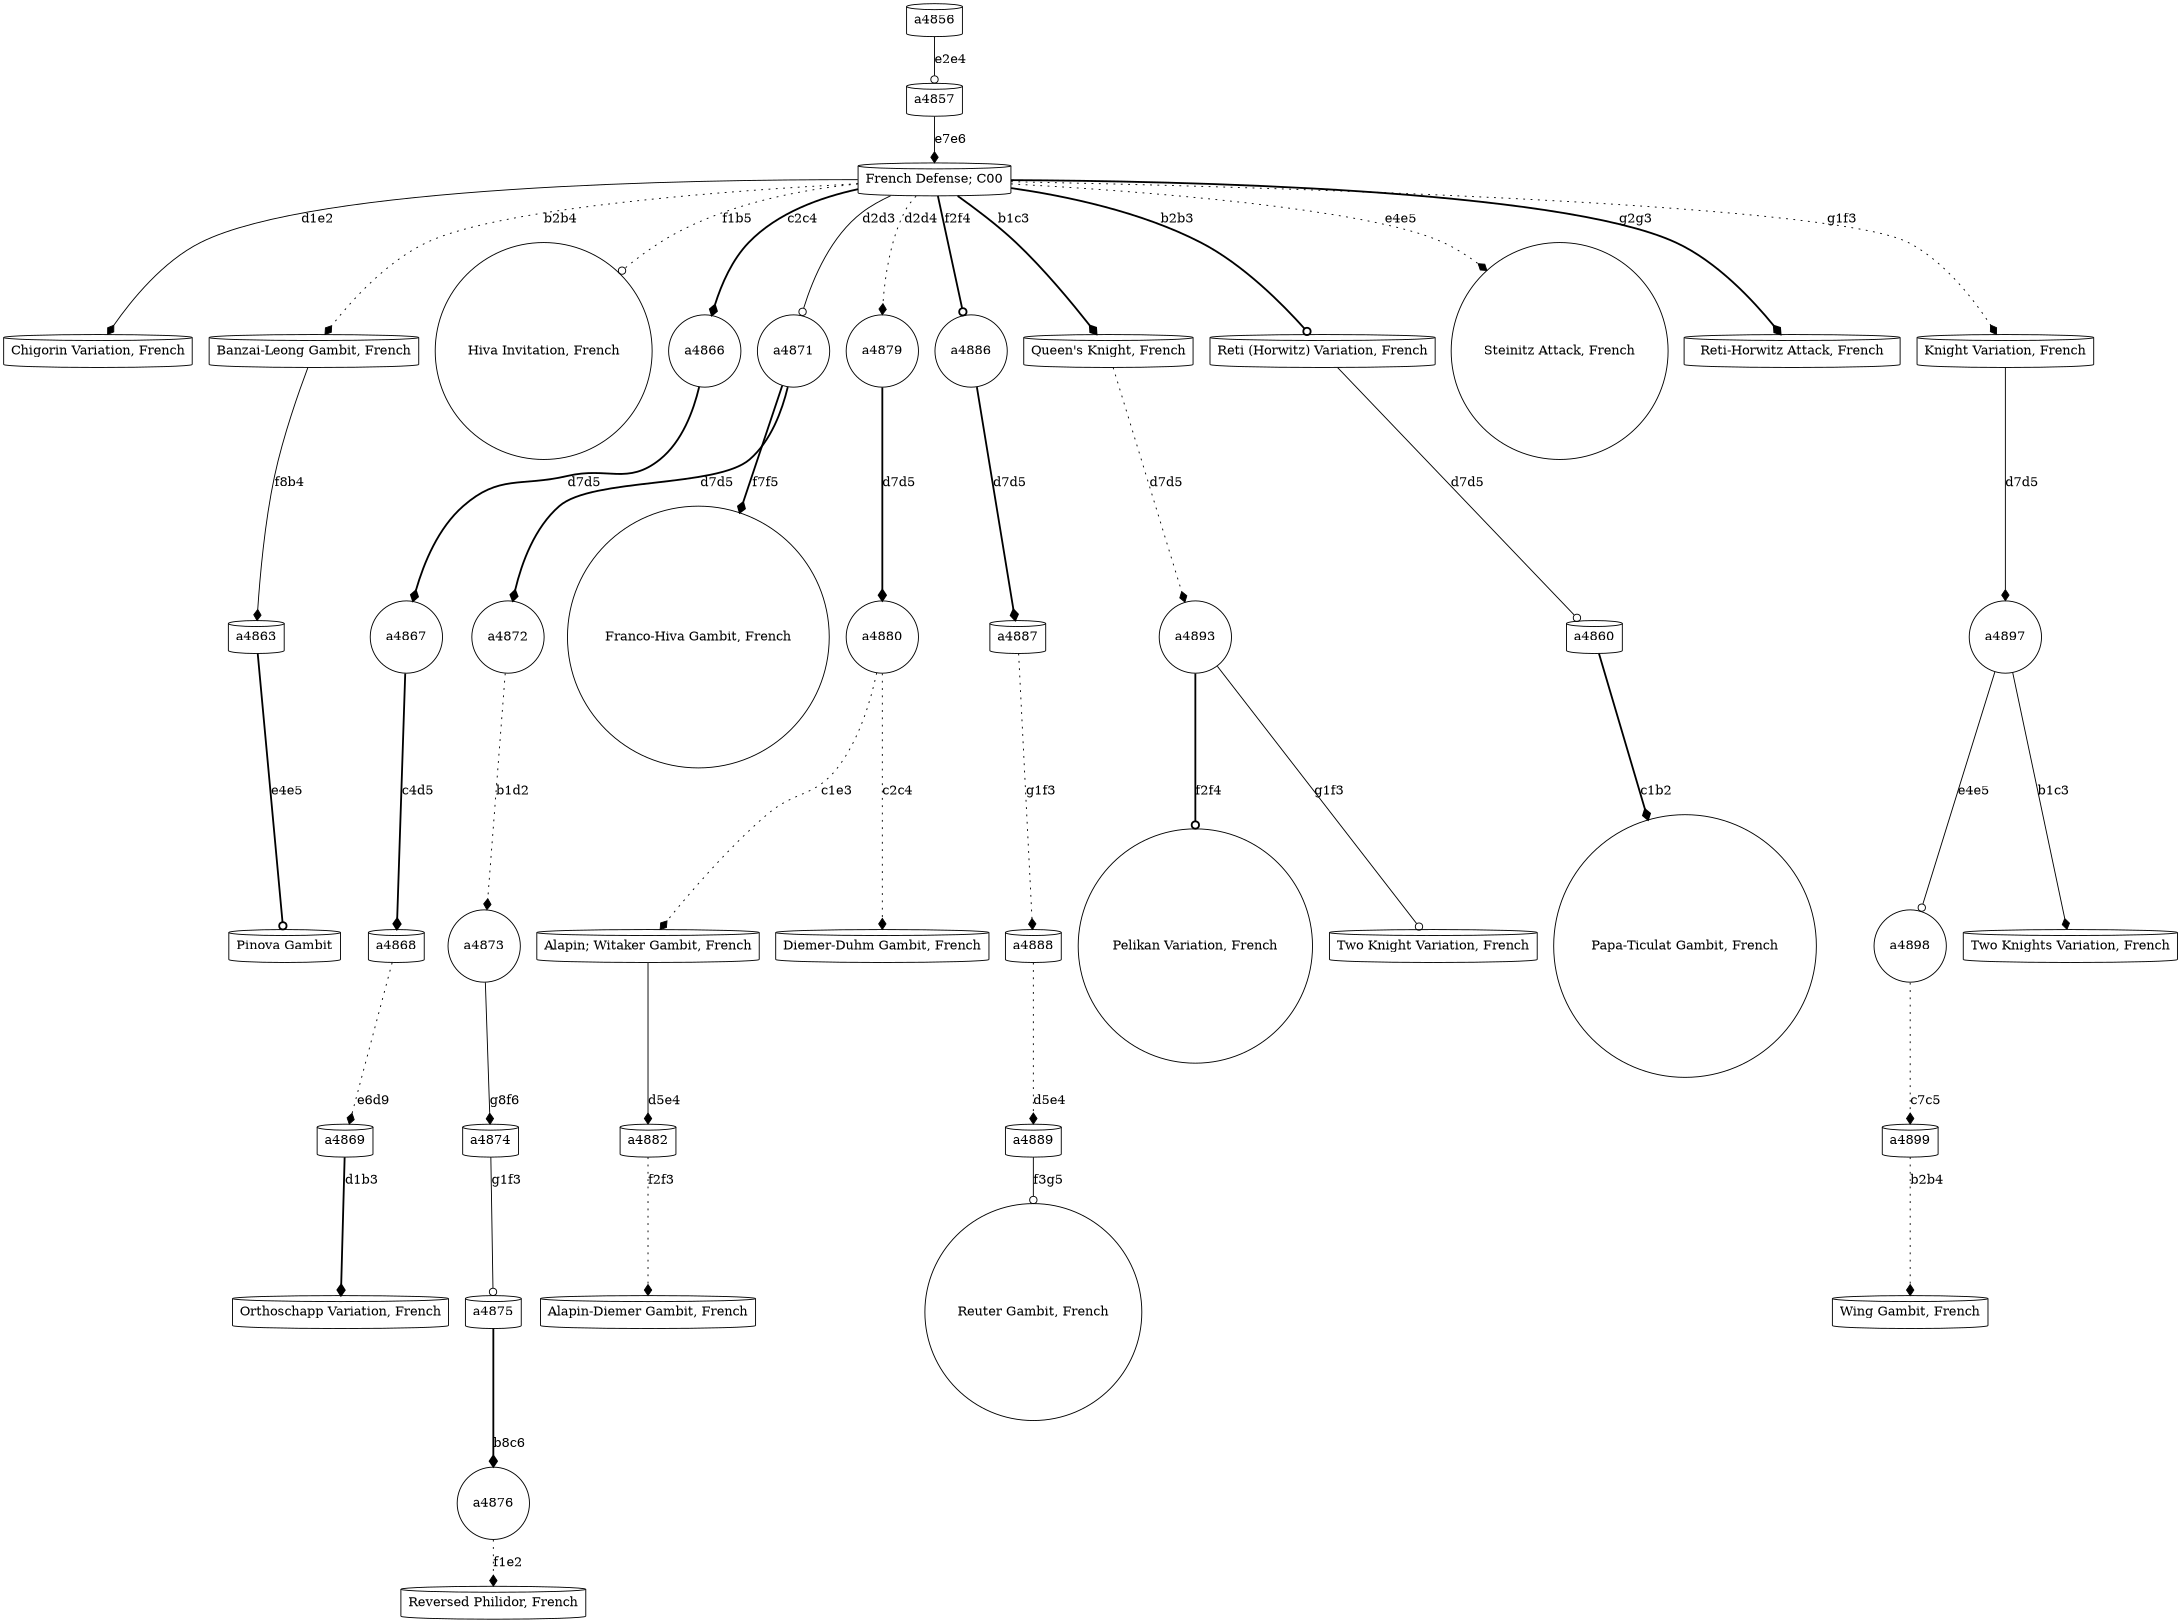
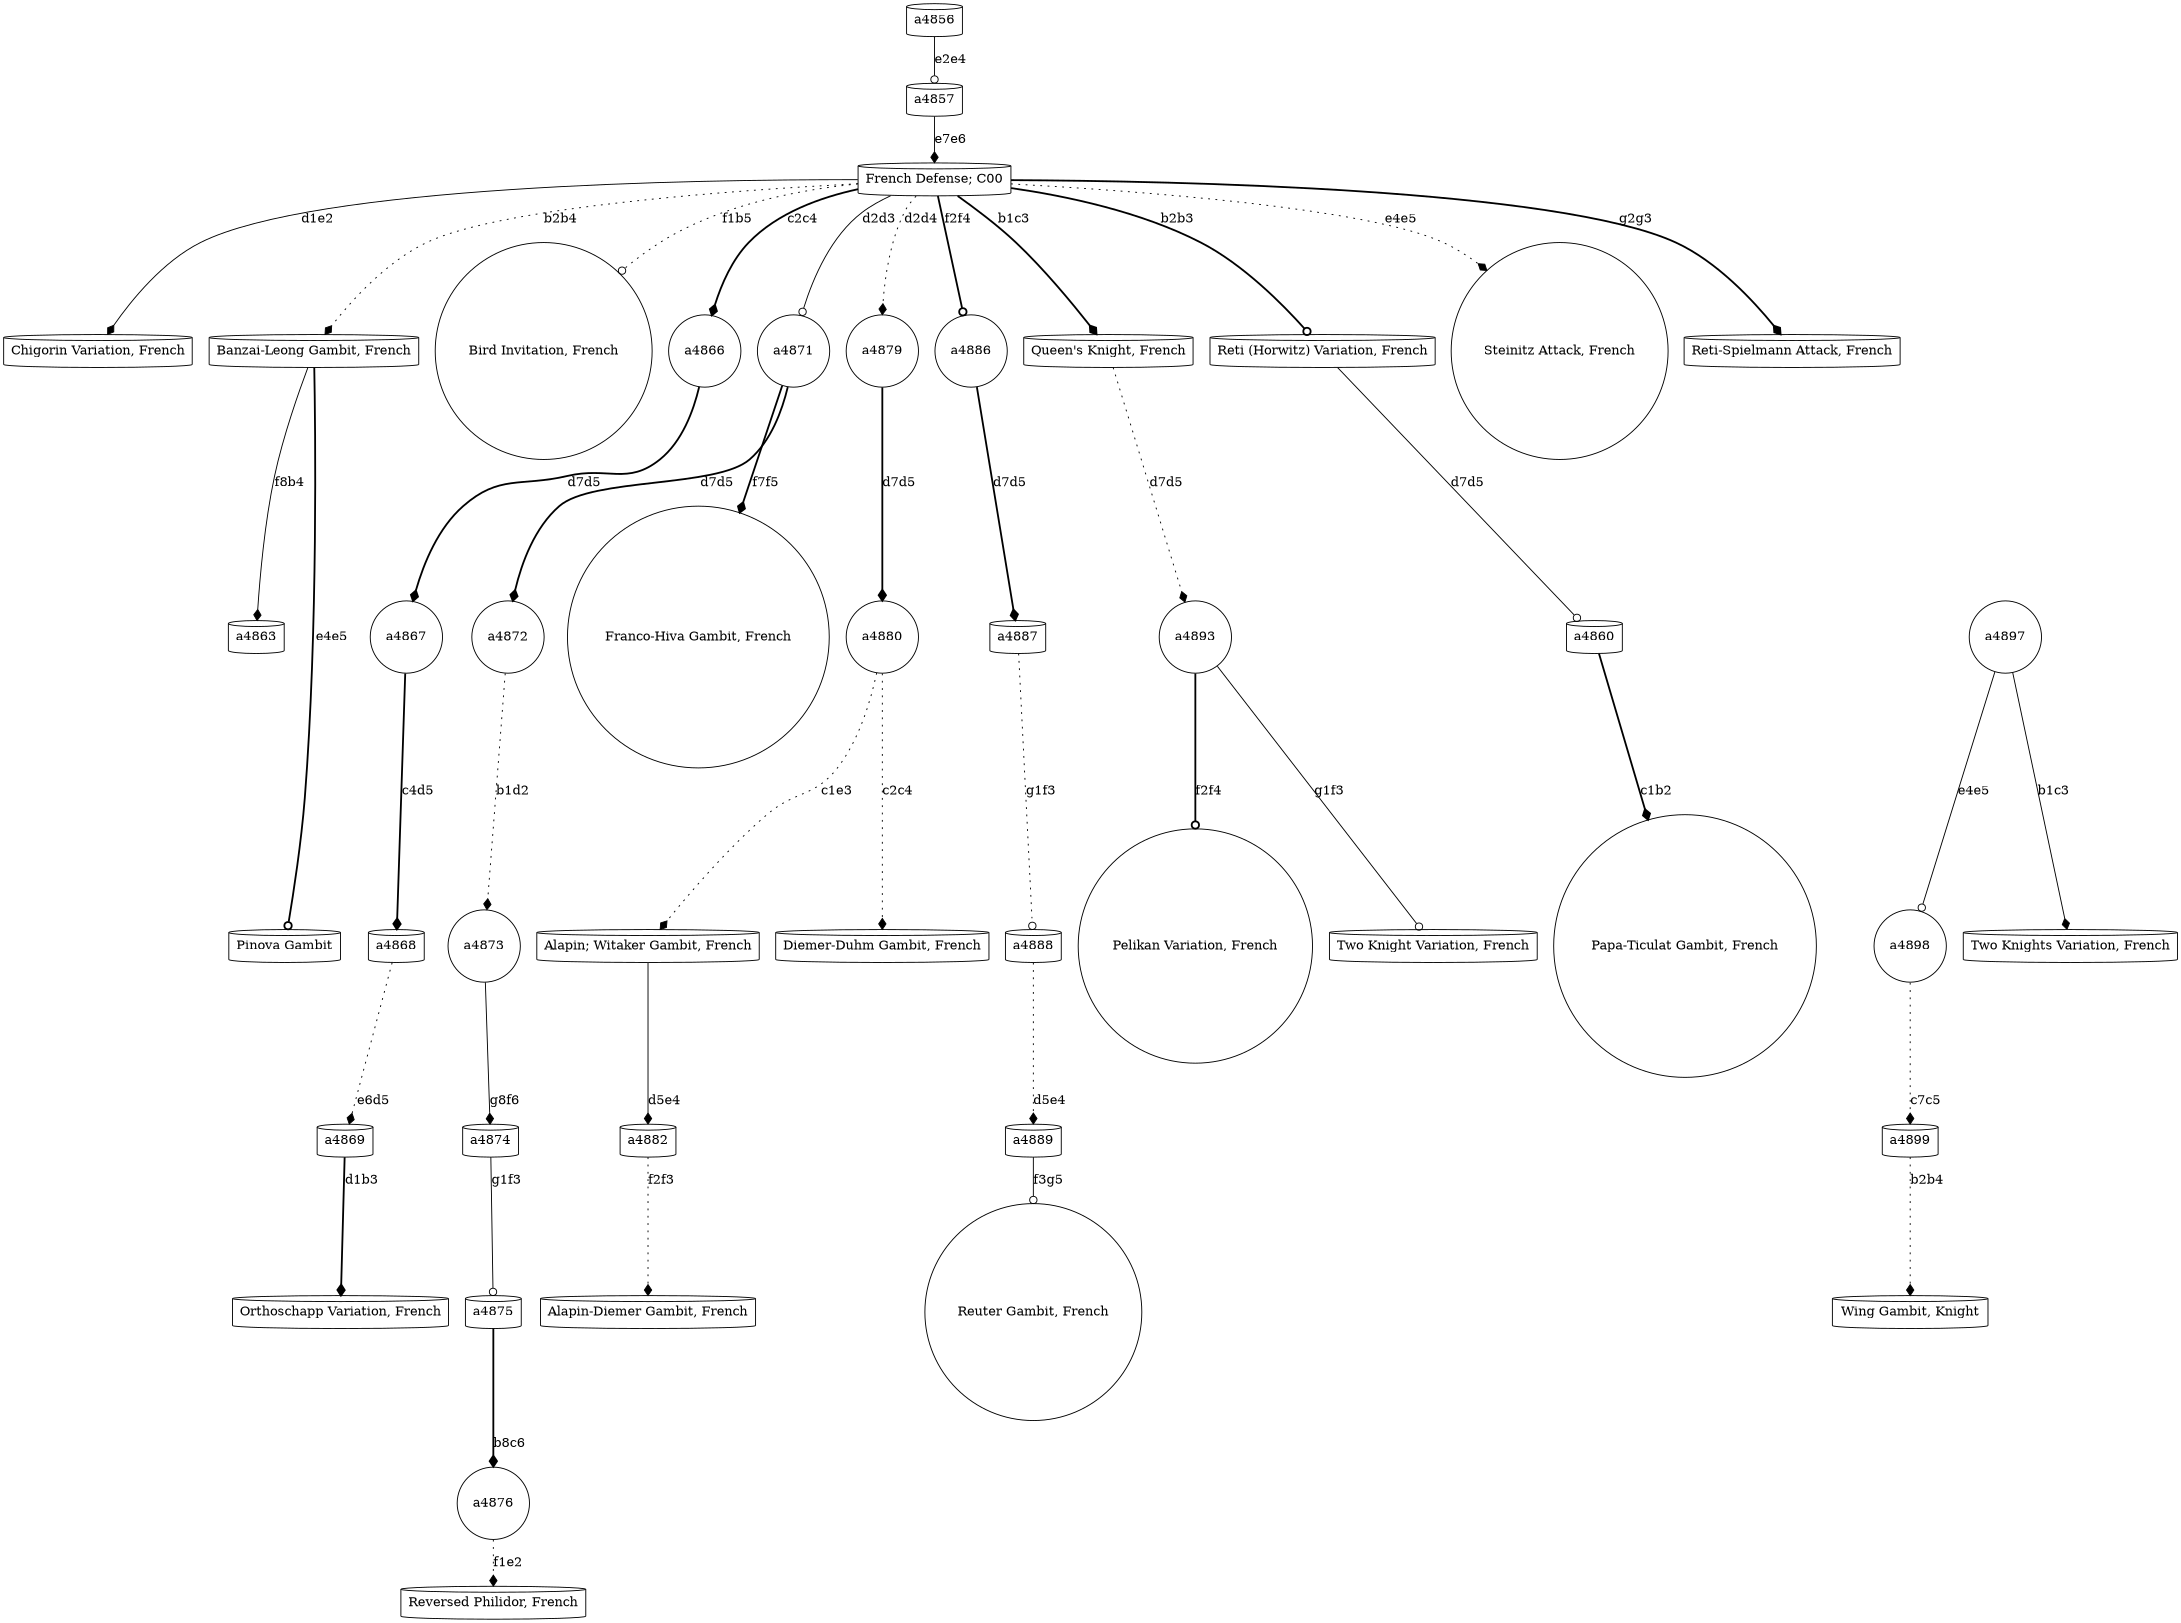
node "Hiva Invitation, French": label "Hiva Invitation, French" -> "Bird Invitation, French"
node "Reti-Horwitz Attack, French": label "Reti-Horwitz Attack, French" -> "Reti-Spielmann Attack, French"
node "Knight Variation, French": removed
edge "a4887" -> "a4888": arrowhead diamond -> odot
edge "a4863" -> "Pinova Gambit": now "Banzai-Leong Gambit, French" -> "Pinova Gambit"
edge "a4868" -> "a4869": label "e6d9" -> "e6d5"
node "Wing Gambit, French": label "Wing Gambit, French" -> "Wing Gambit, Knight"
